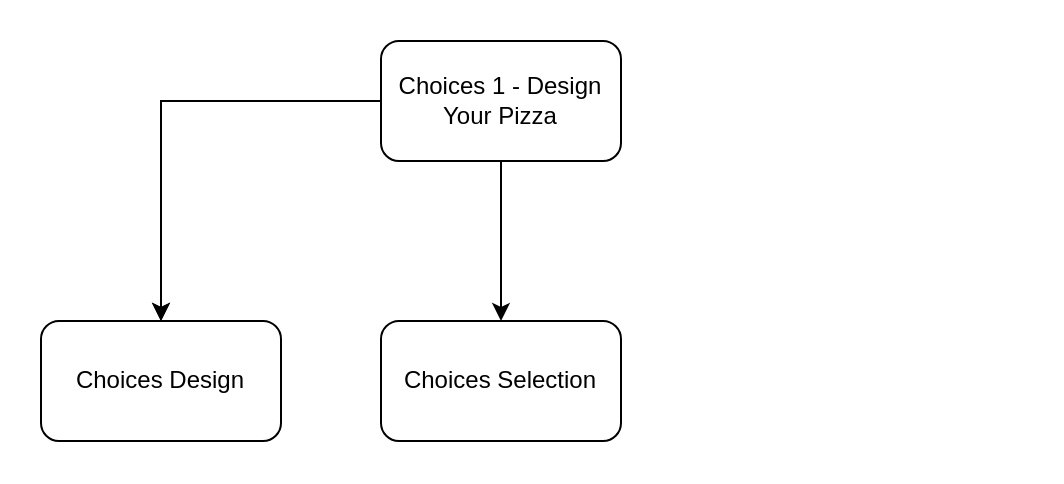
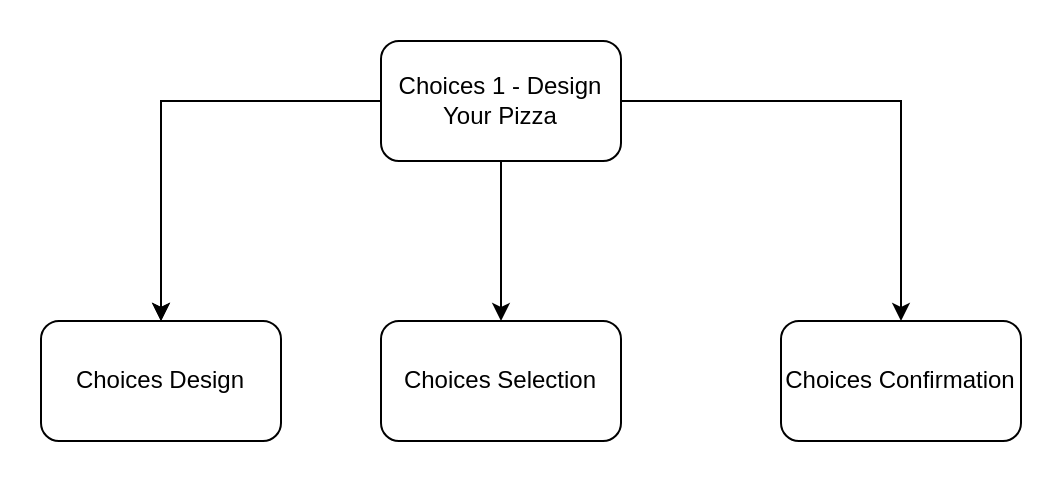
edge "Choices 1 - Design Your Pizza" -> "Choices Confirmation": added
node "Choices Confirmation": added
